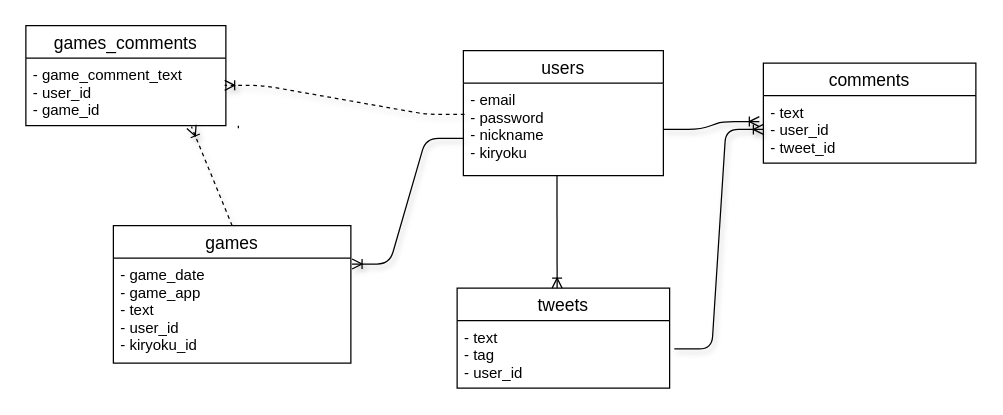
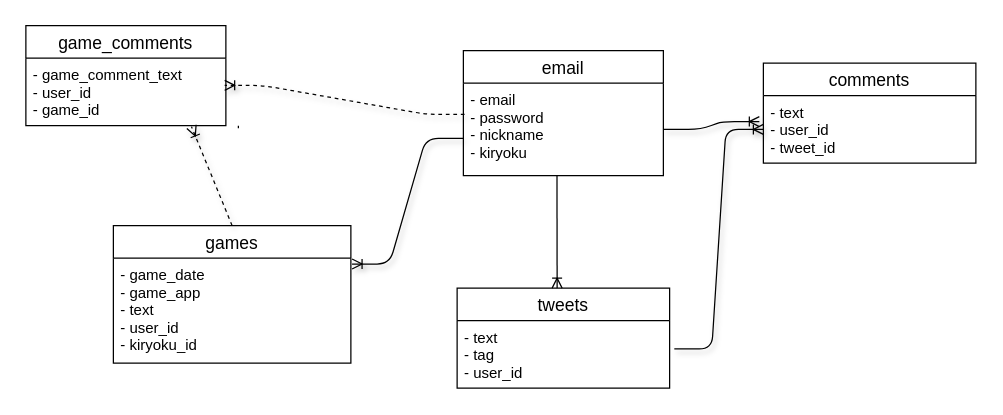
node "games_comments": label "games_comments" -> "game_comments"
node "users": label "users" -> "email"
